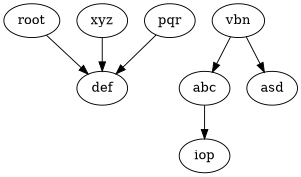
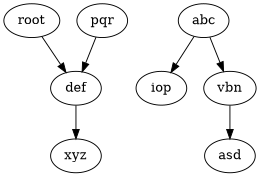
edge "xyz" -> "def": reversed
edge "vbn" -> "abc": reversed
